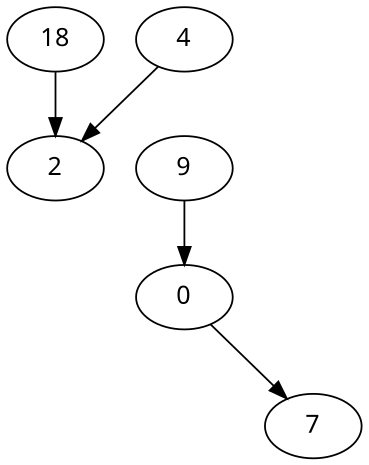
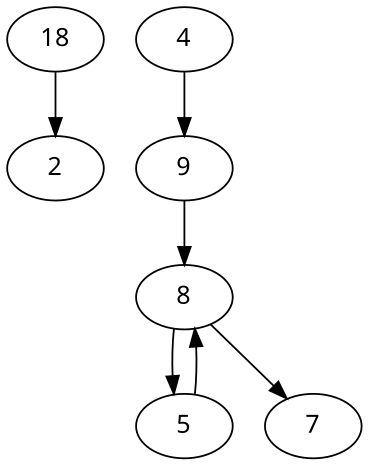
edge "4" -> "2": now "4" -> "9"
node "0": label "0" -> "8"
node "5": added
